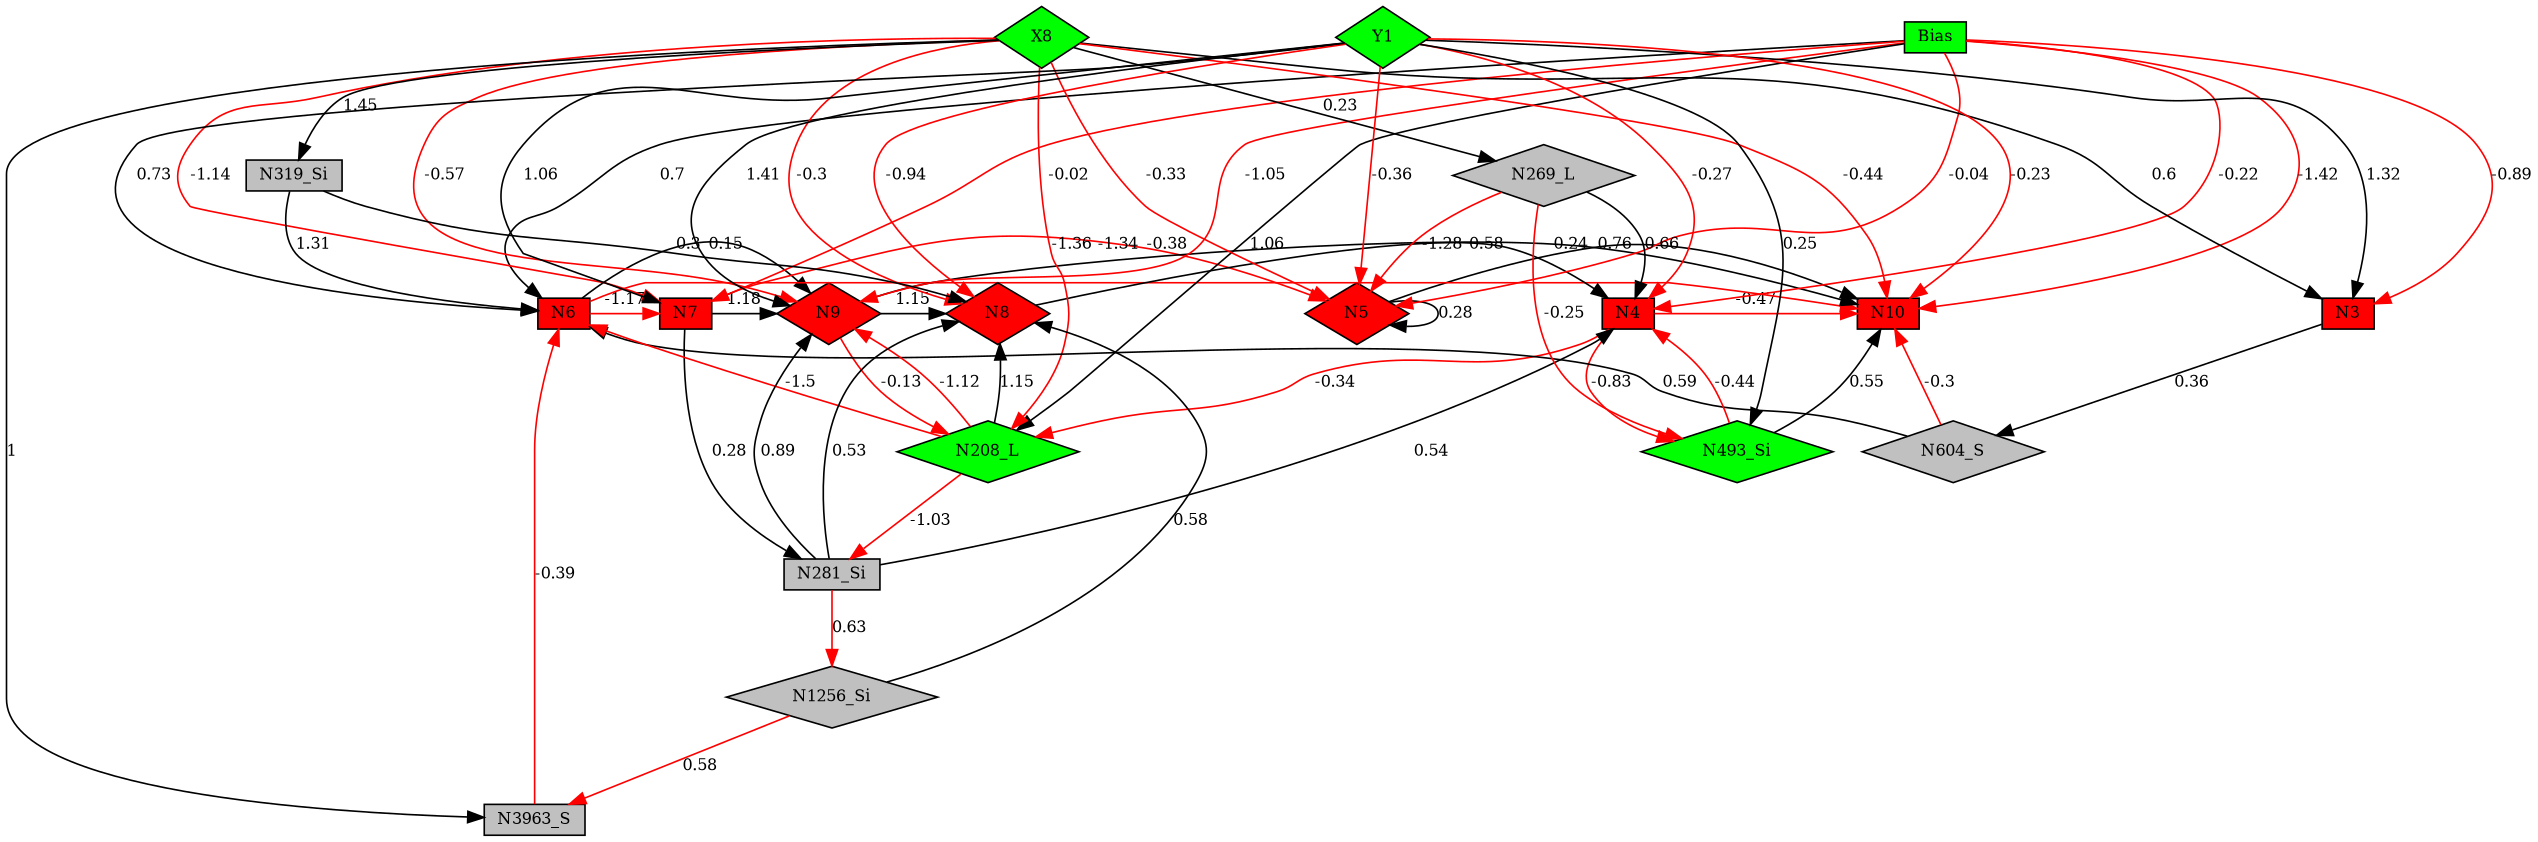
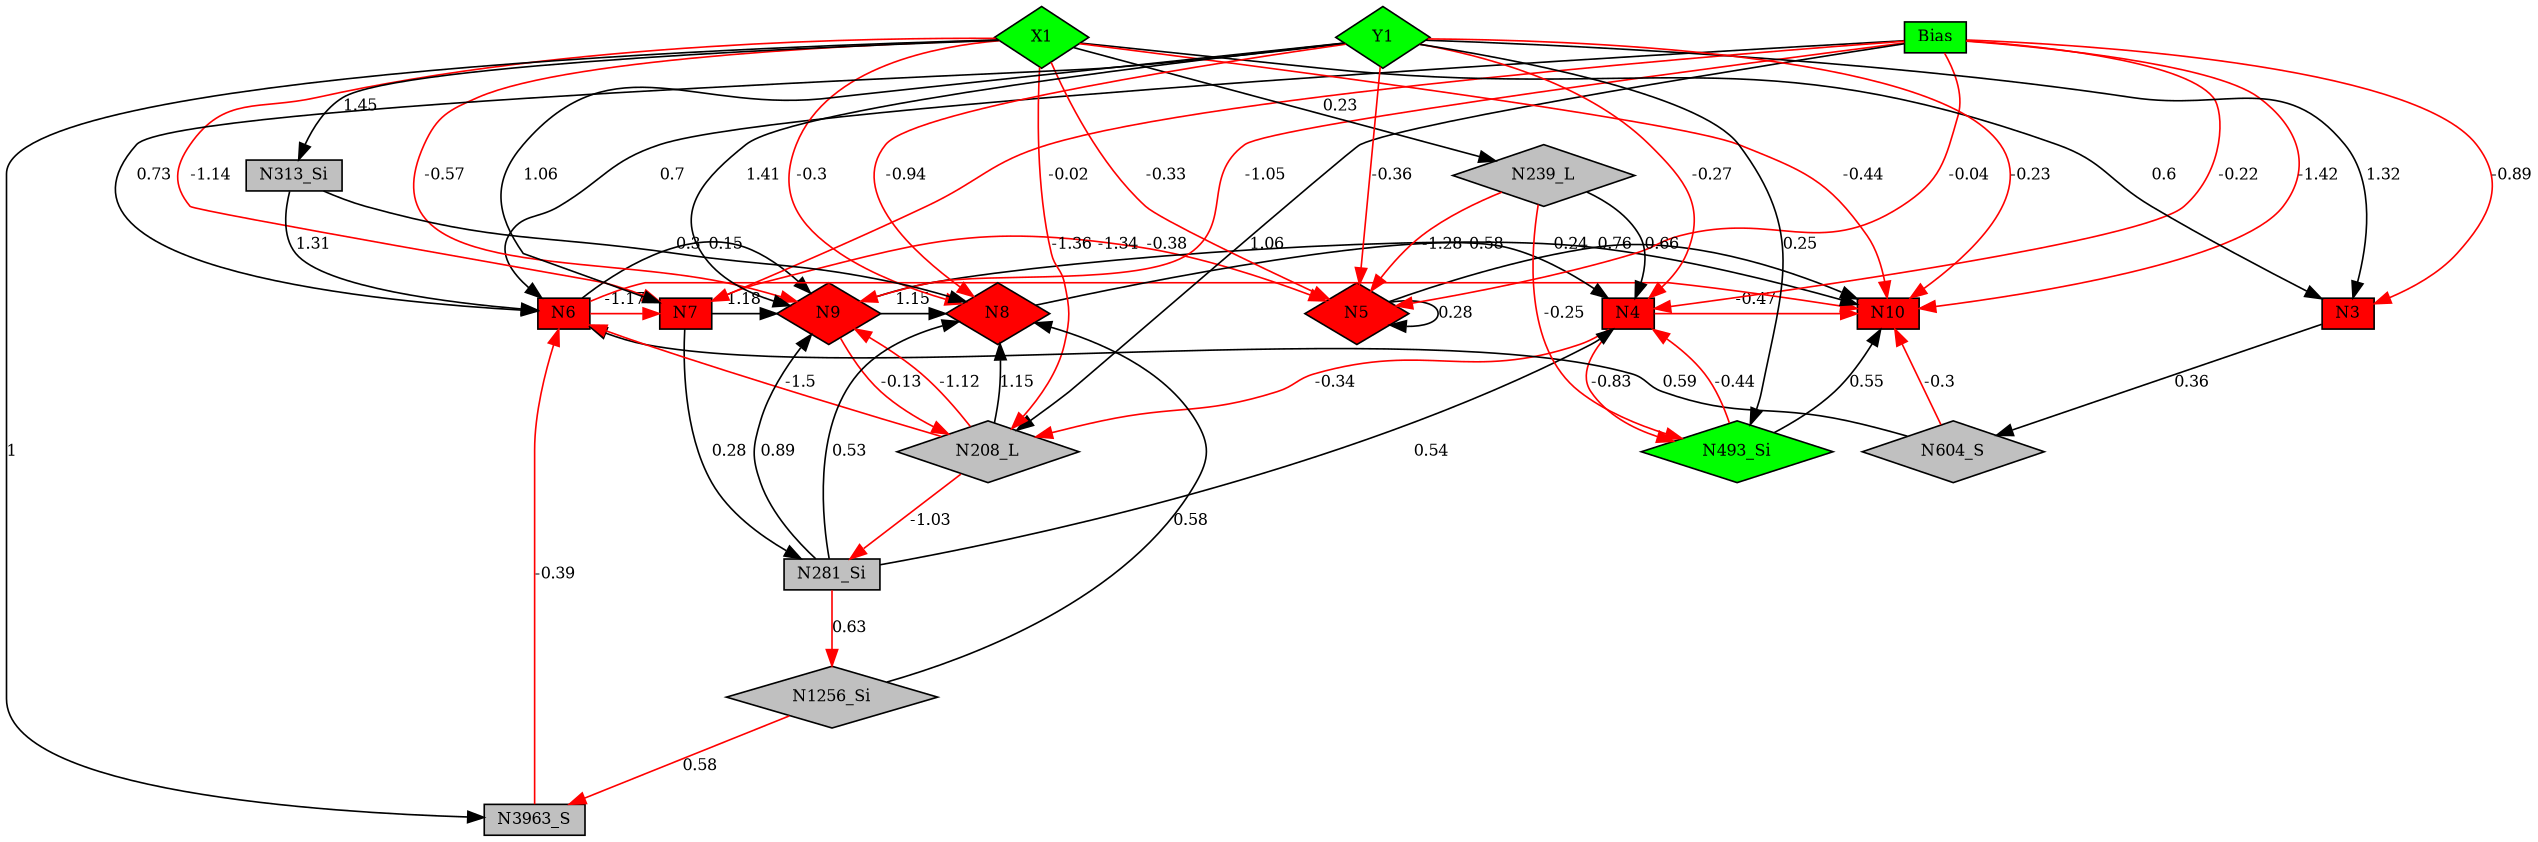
node "X8": label "X8" -> "X1"
node "N319_Si": label "N319_Si" -> "N313_Si"
node "N269_L": label "N269_L" -> "N239_L"
node "N208_L": fillcolor green -> gray
